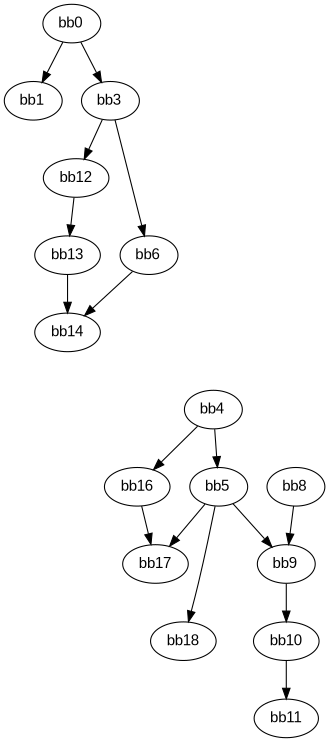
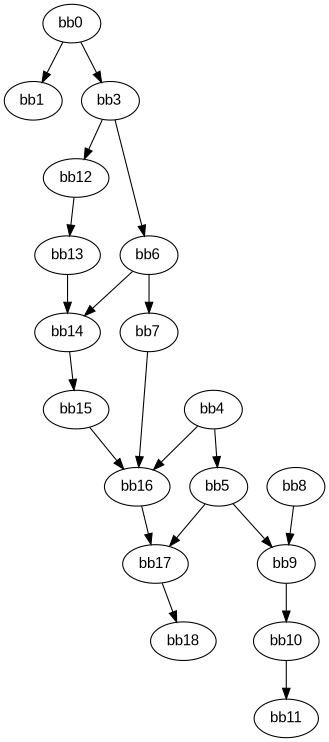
node "bb7": added
node "bb15": added
edge "bb5" -> "bb18": now "bb17" -> "bb18"
